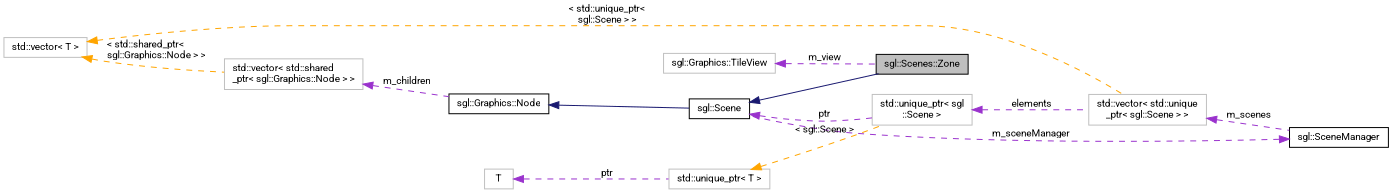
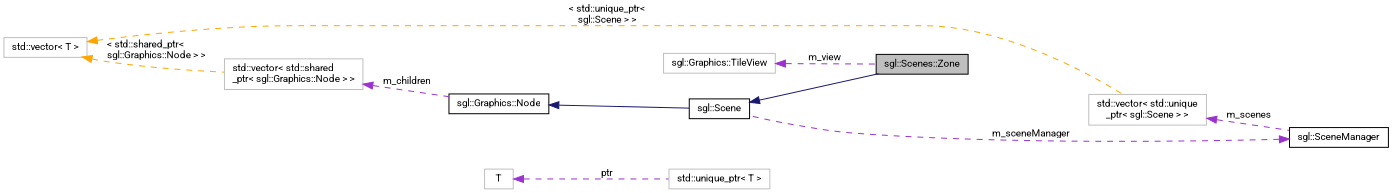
node "std::unique_ptr< sgl ::Scene >": removed
